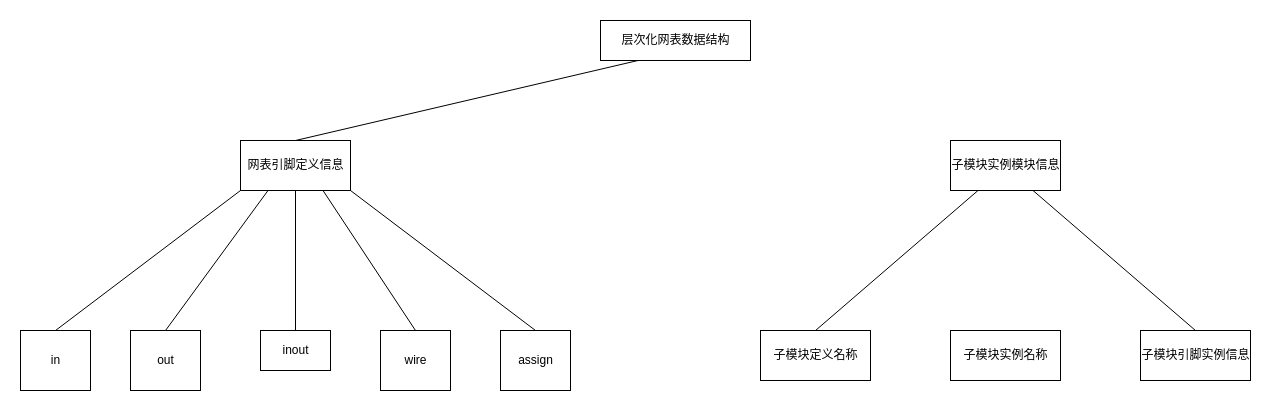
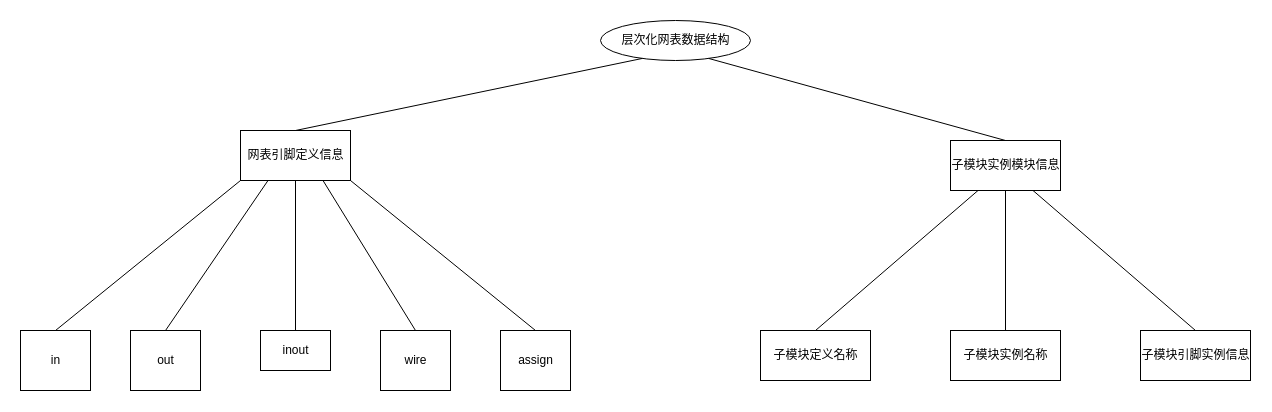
node "层次化网表数据结构": shape rectangle -> ellipse
edge "层次化网表数据结构" -- "子模块实例模块信息": added
node "网表引脚定义信息": moved (296, 166) -> (296, 156)
edge "子模块实例模块信息" -- "子模块实例名称": added
